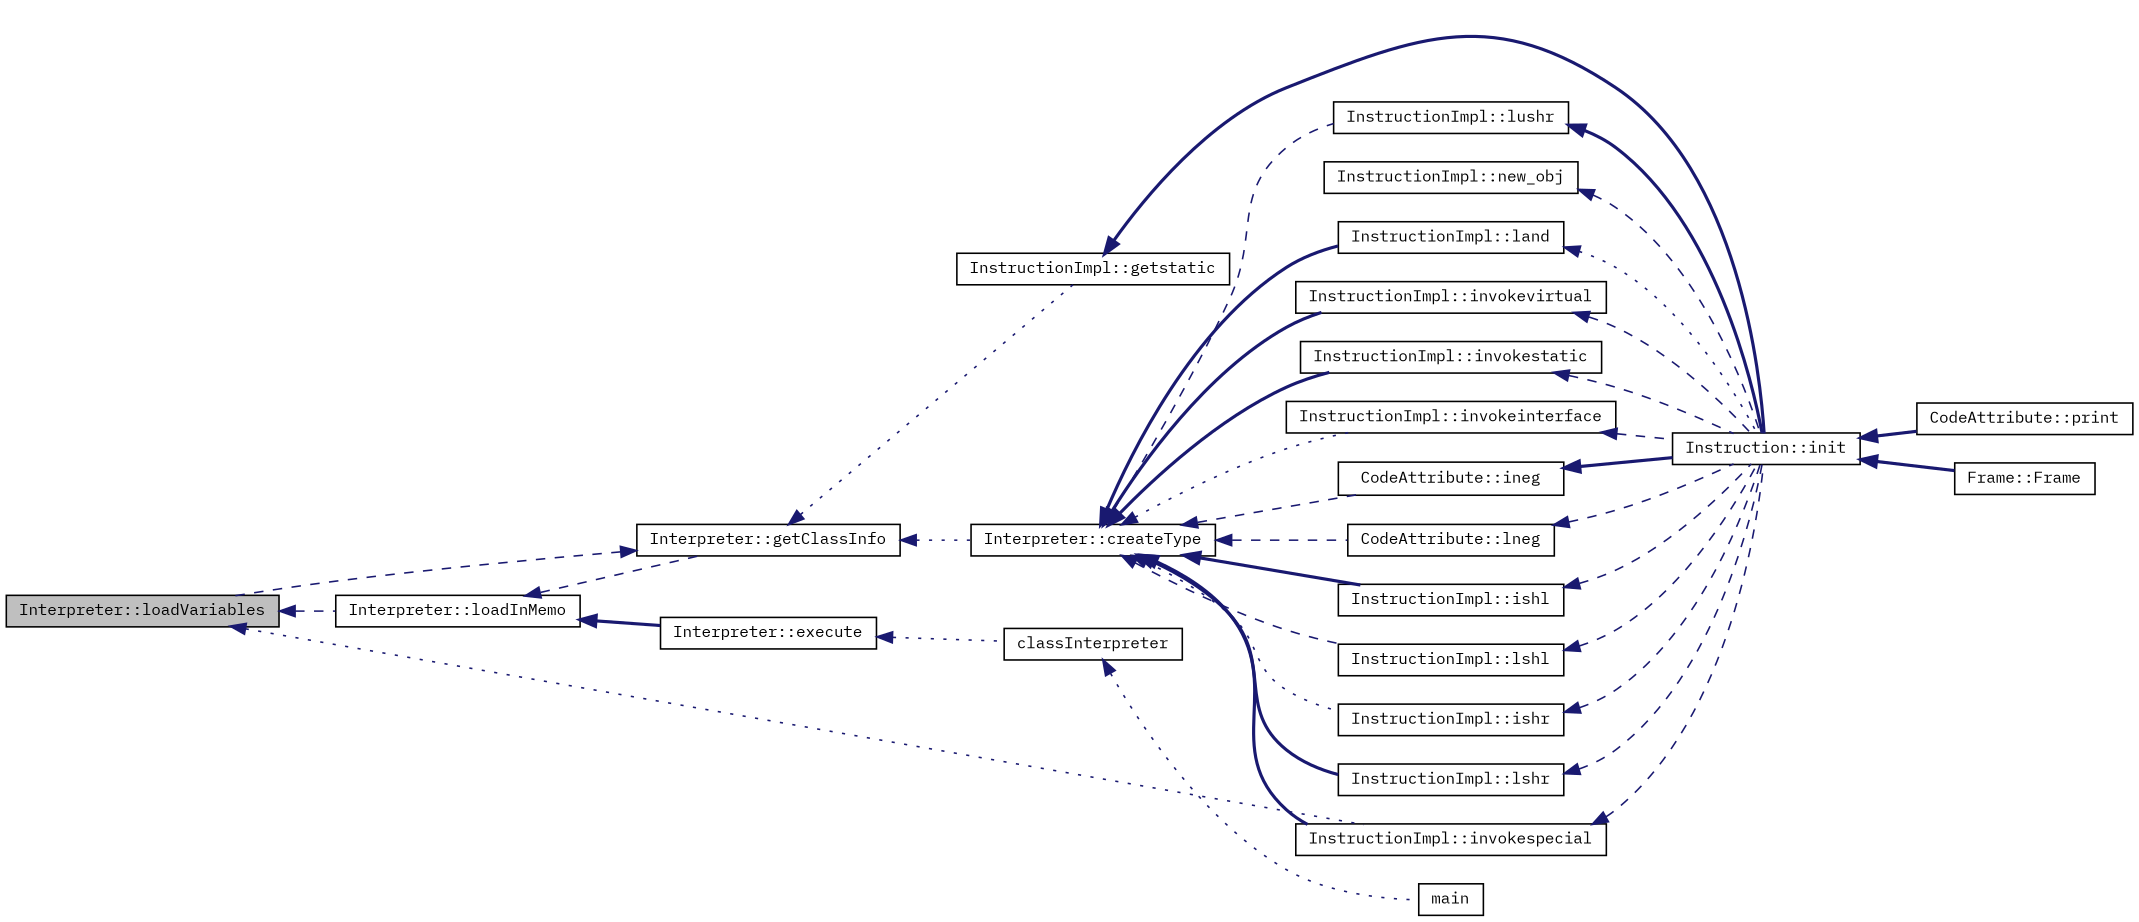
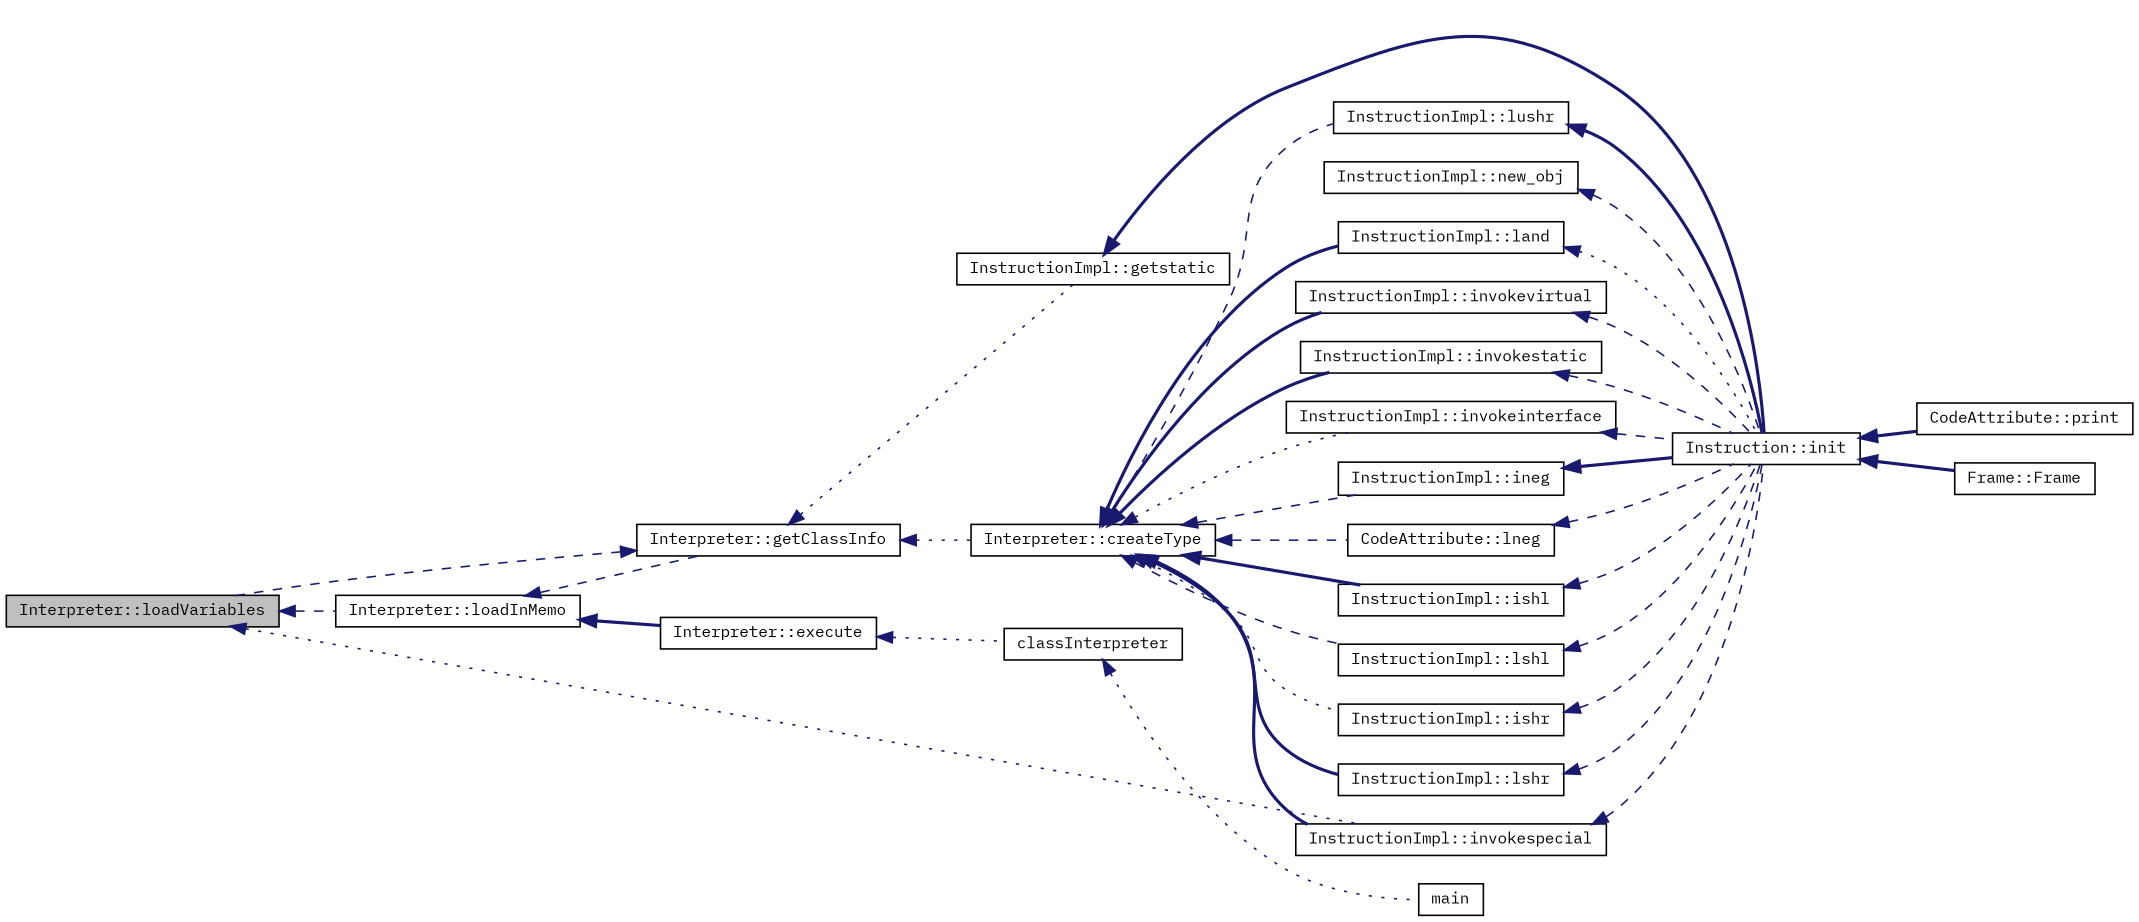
node "CodeAttribute::ineg": label "CodeAttribute::ineg" -> "InstructionImpl::ineg"
